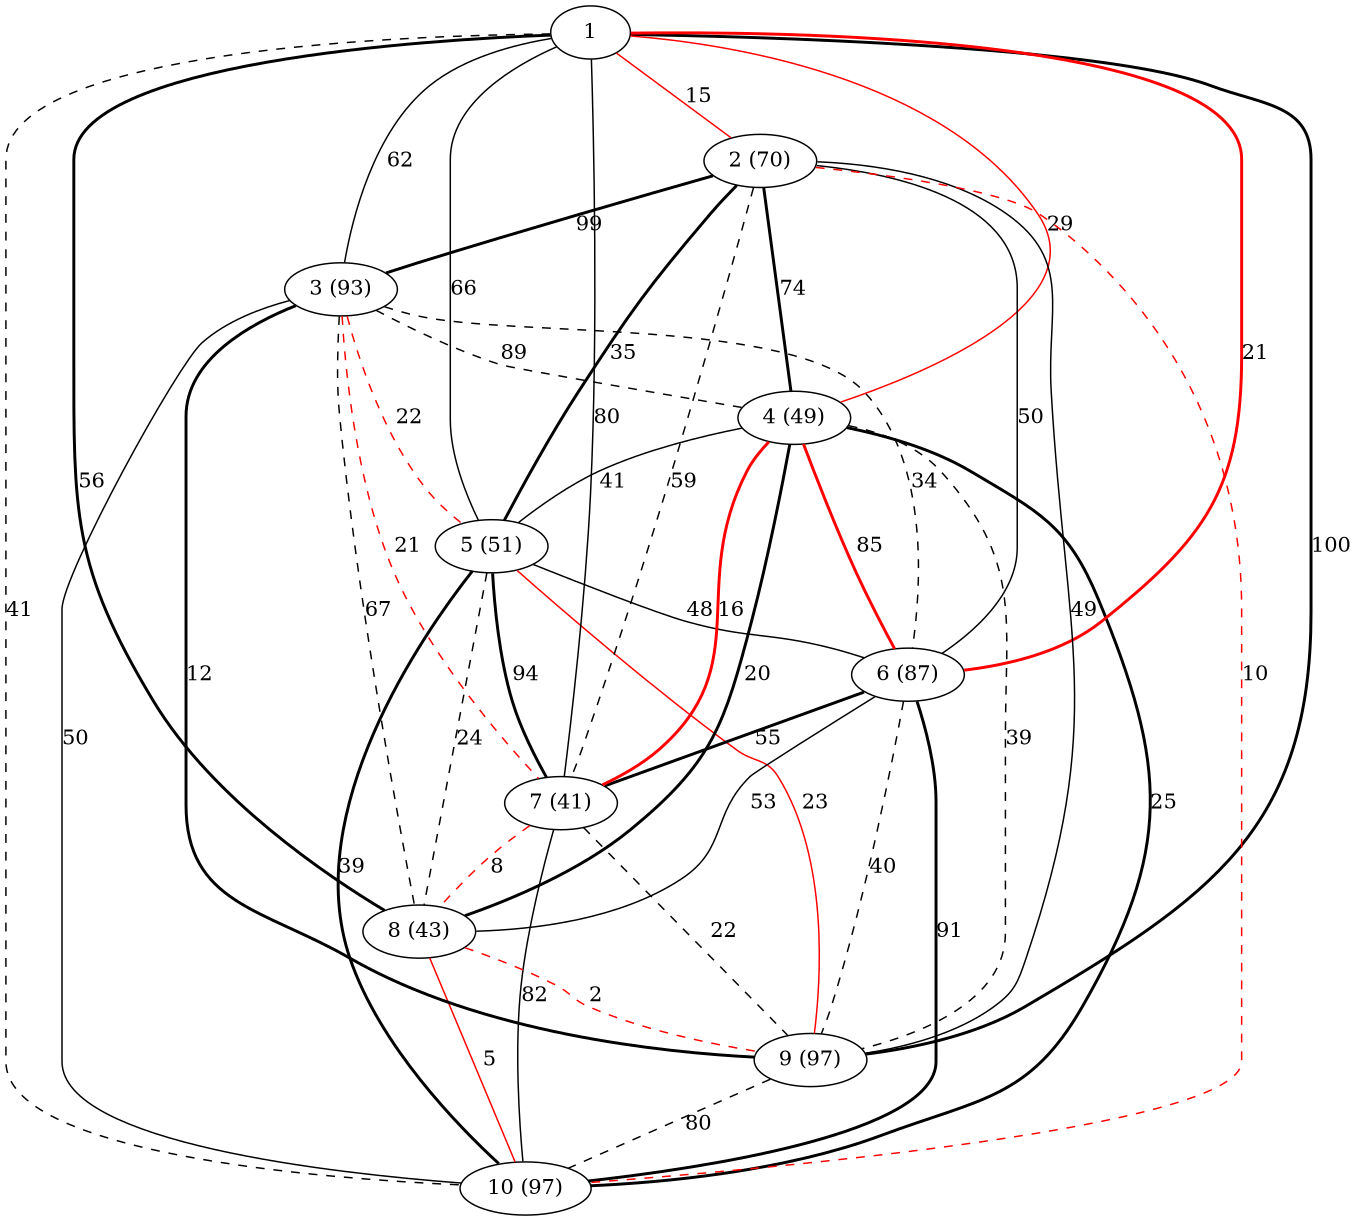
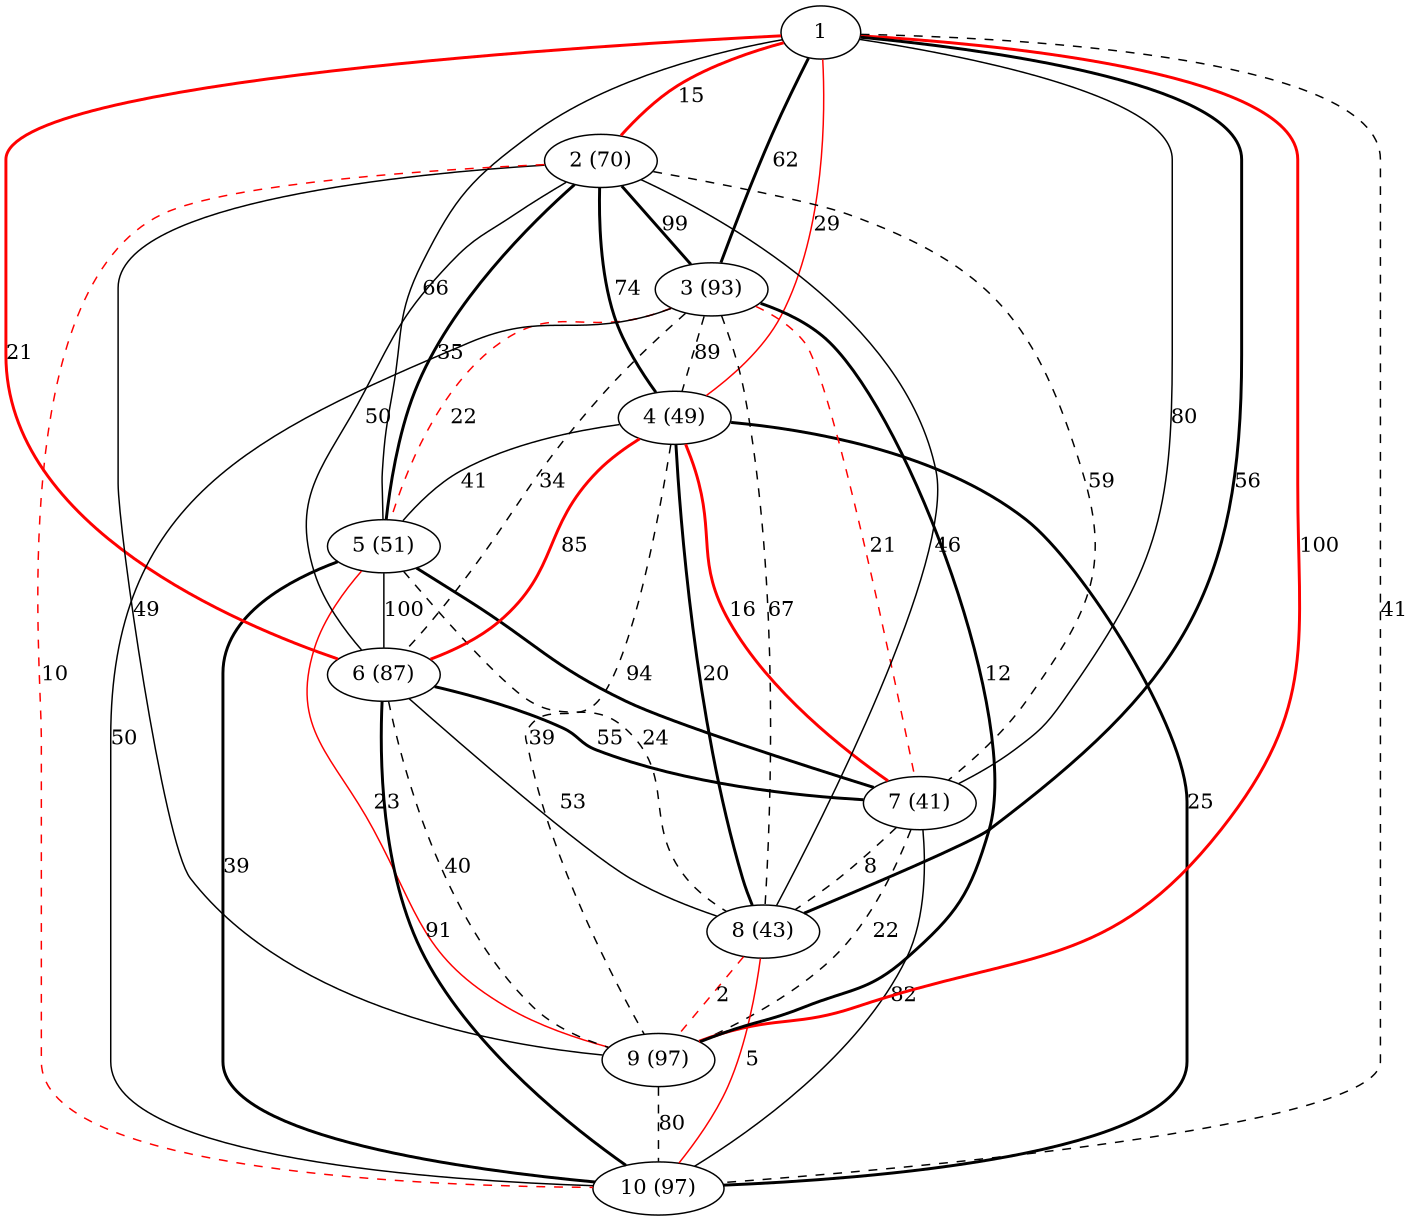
edge "1" -- "2 (70)": style solid -> bold
edge "1" -- "3 (93)": style solid -> bold
edge "1" -- "9 (97)": color black -> red
edge "2 (70)" -- "8 (43)": added, label "46"
edge "5 (51)" -- "6 (87)": label "48" -> "100"
edge "7 (41)" -- "8 (43)": color red -> black
